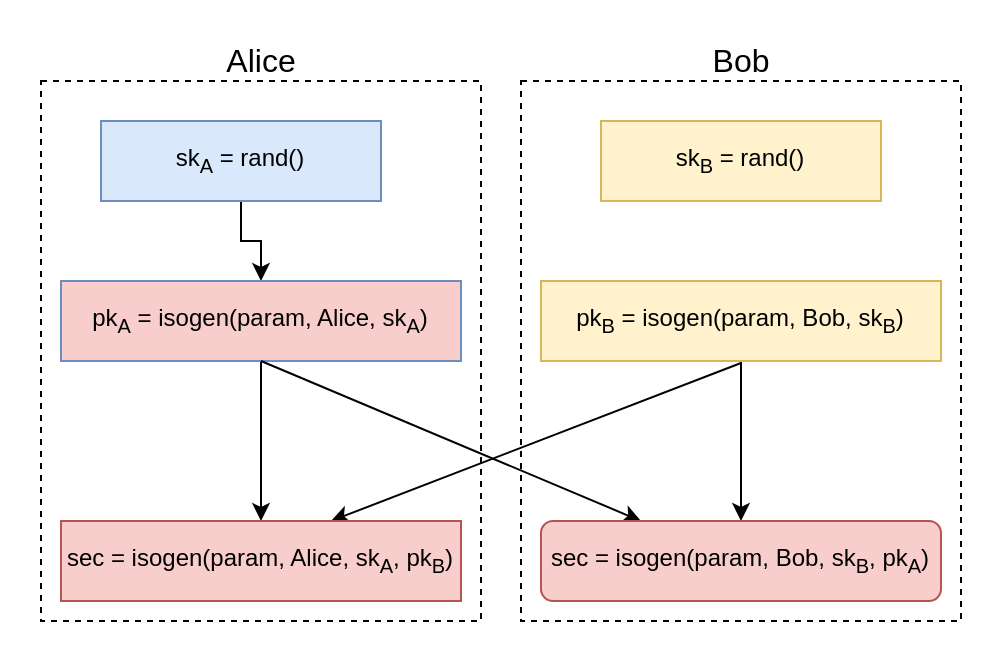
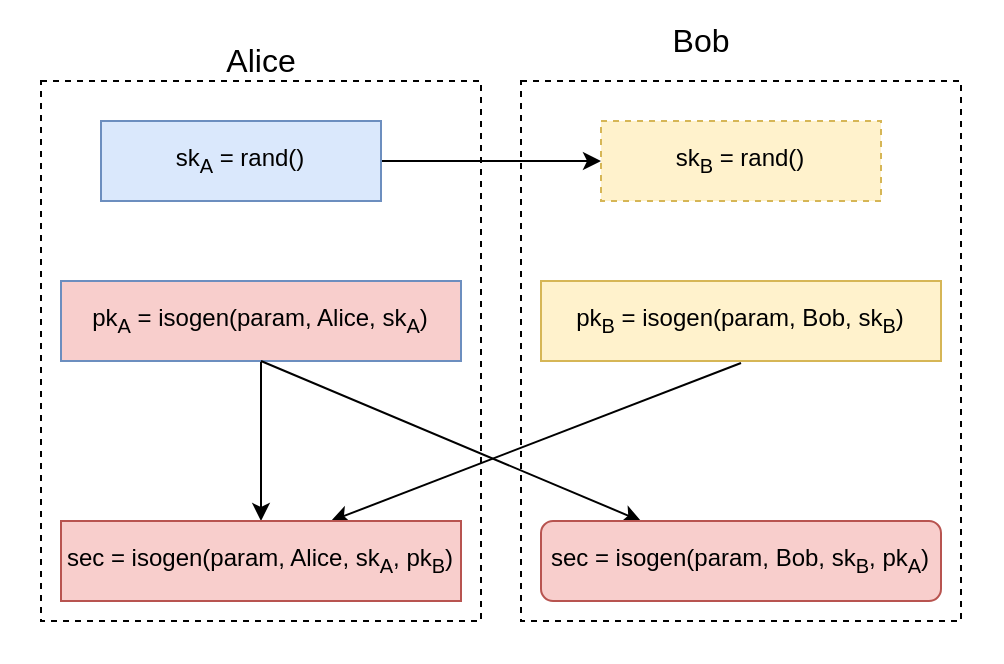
node "Bob": moved (741, 61) -> (701, 41)
node "skB = rand()": style solid -> dashed
edge "skA = rand()" -> "pkA = isogen(param, Alice, skA)": now "skA = rand()" -> "skB = rand()"
edge "pkB = isogen(param, Bob, skB)" -> "sec = isogen(param, Bob, skB, pkA)": removed
